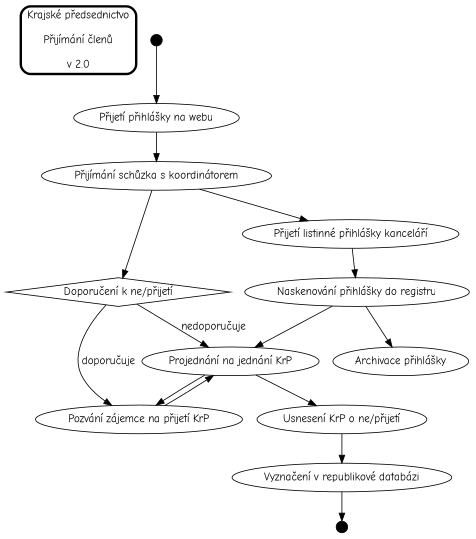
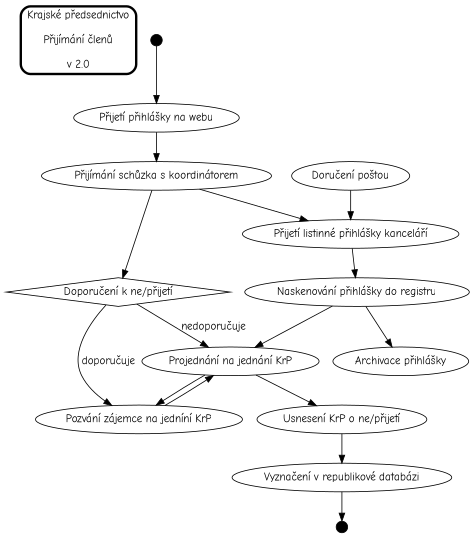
node "Doručení poštou": added
node "Pozvání zájemce na přijetí KrP": label "Pozvání zájemce na přijetí KrP" -> "Pozvání zájemce na jedníní KrP"
